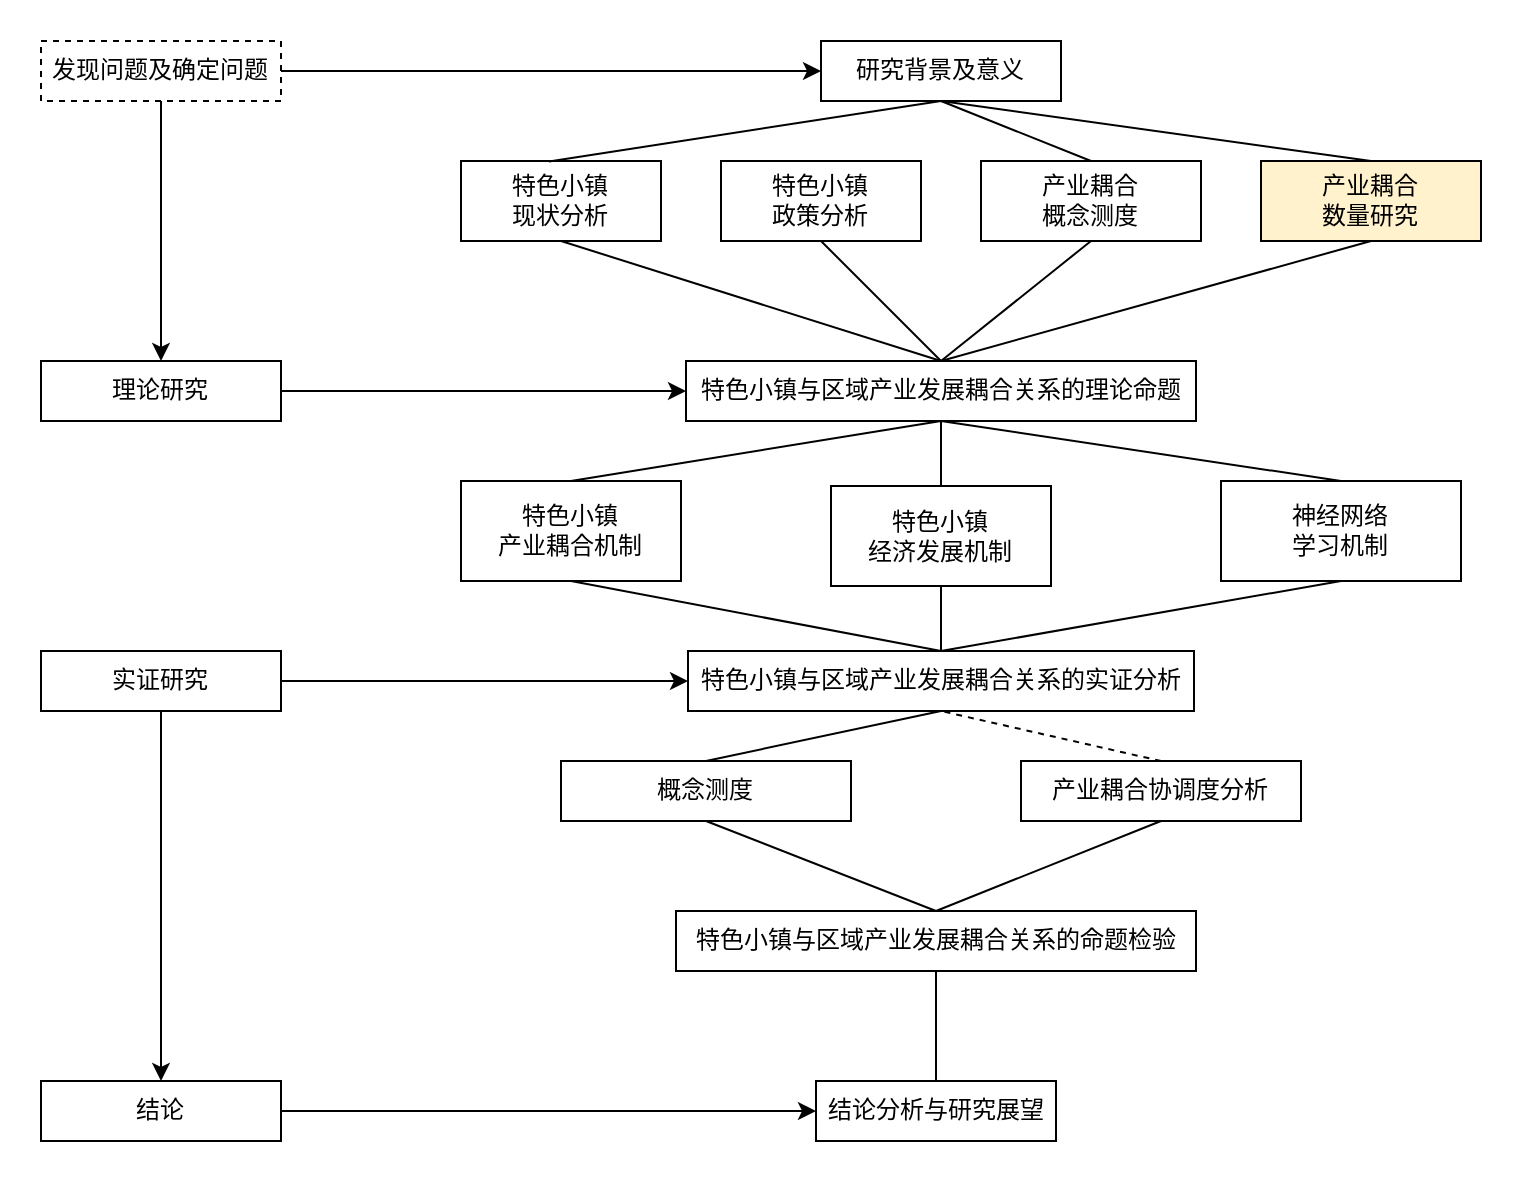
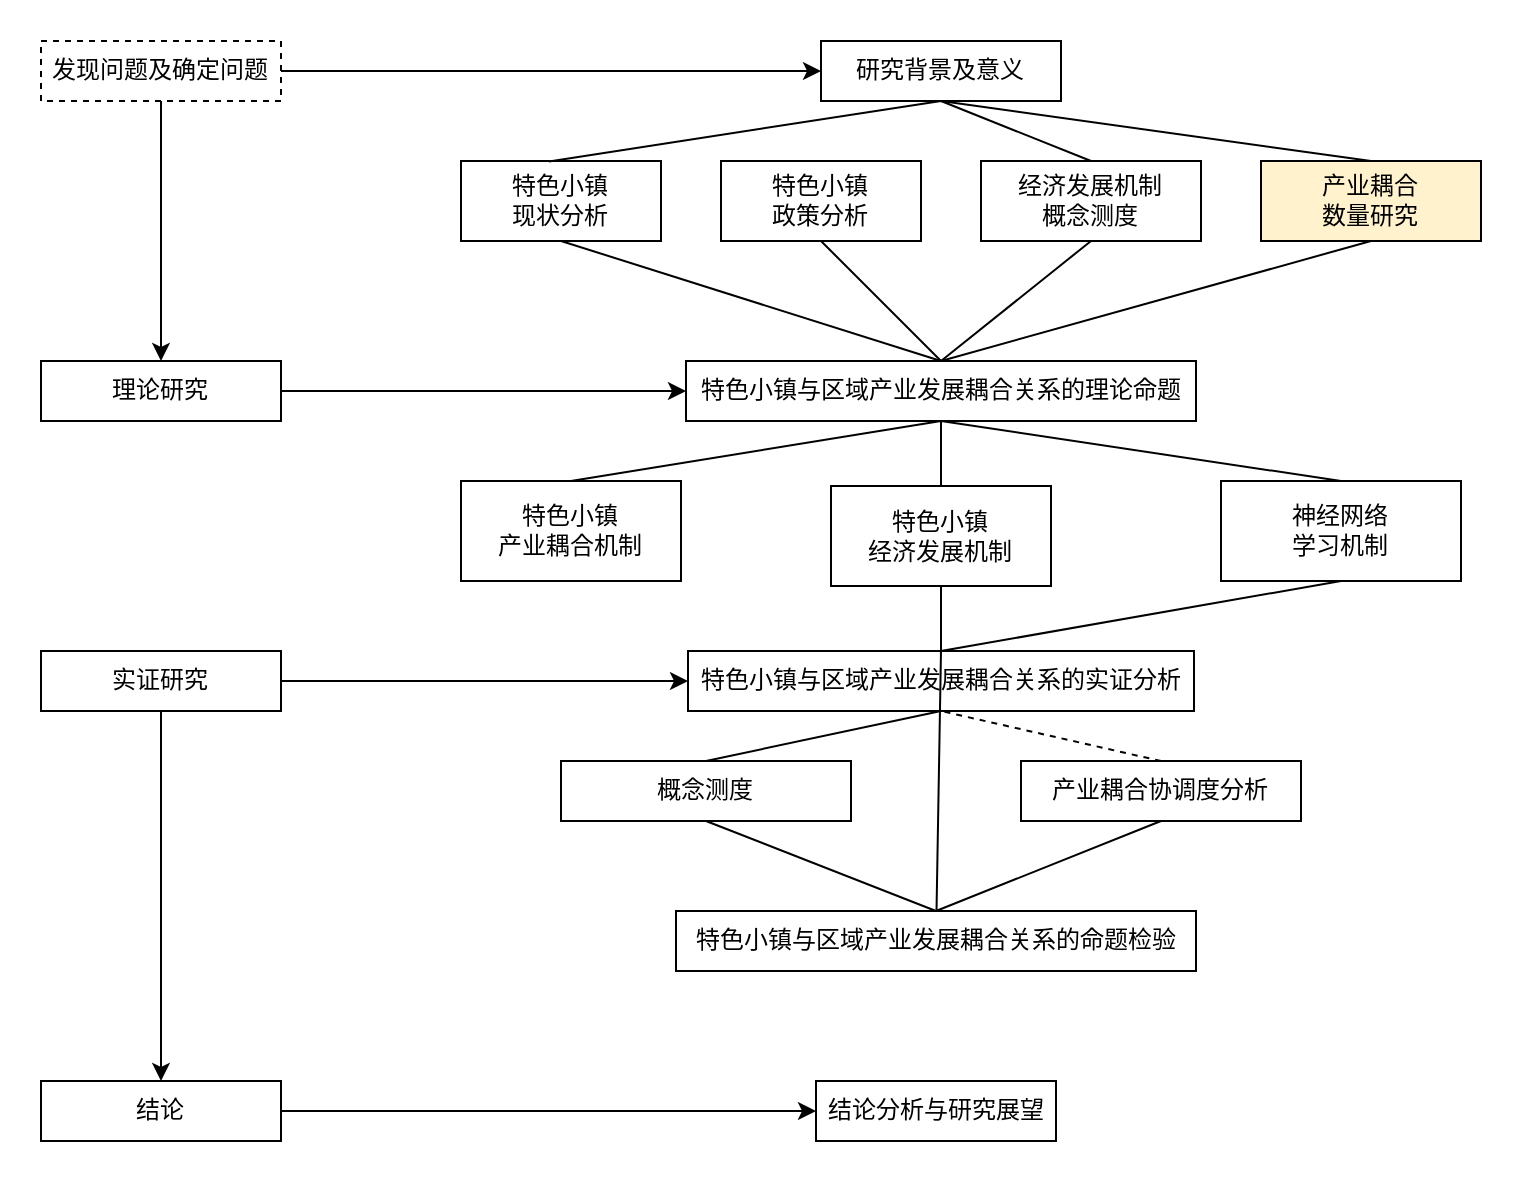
node "产业耦合 概念测度": label "产业耦合 概念测度" -> "经济发展机制 概念测度"
edge "特色小镇 产业耦合机制" -- "特色小镇与区域产业发展耦合关系的实证分析": now "特色小镇与区域产业发展耦合关系的命题检验" -- "特色小镇与区域产业发展耦合关系的实证分析"
edge "特色小镇与区域产业发展耦合关系的命题检验" -- "结论分析与研究展望": removed
